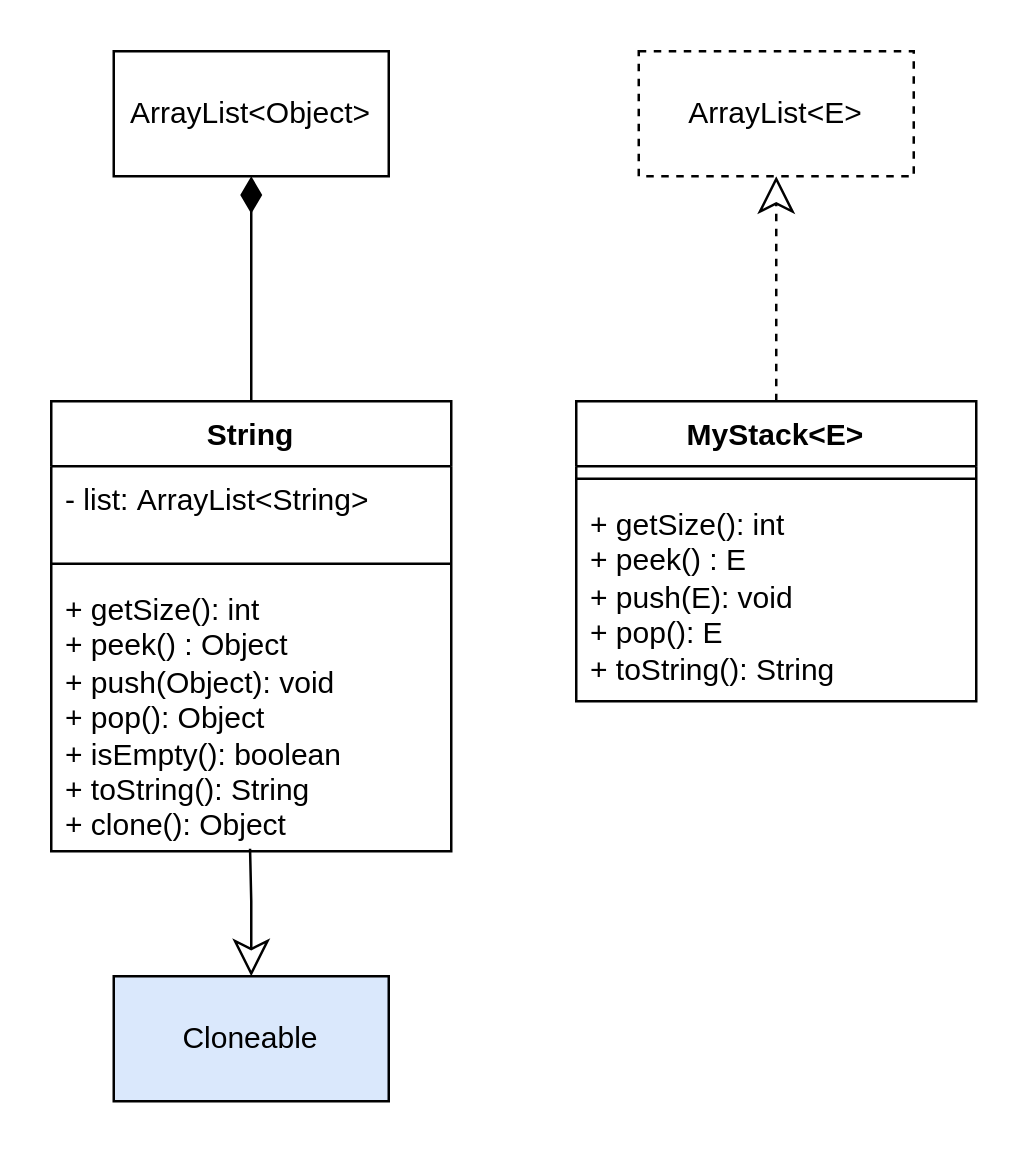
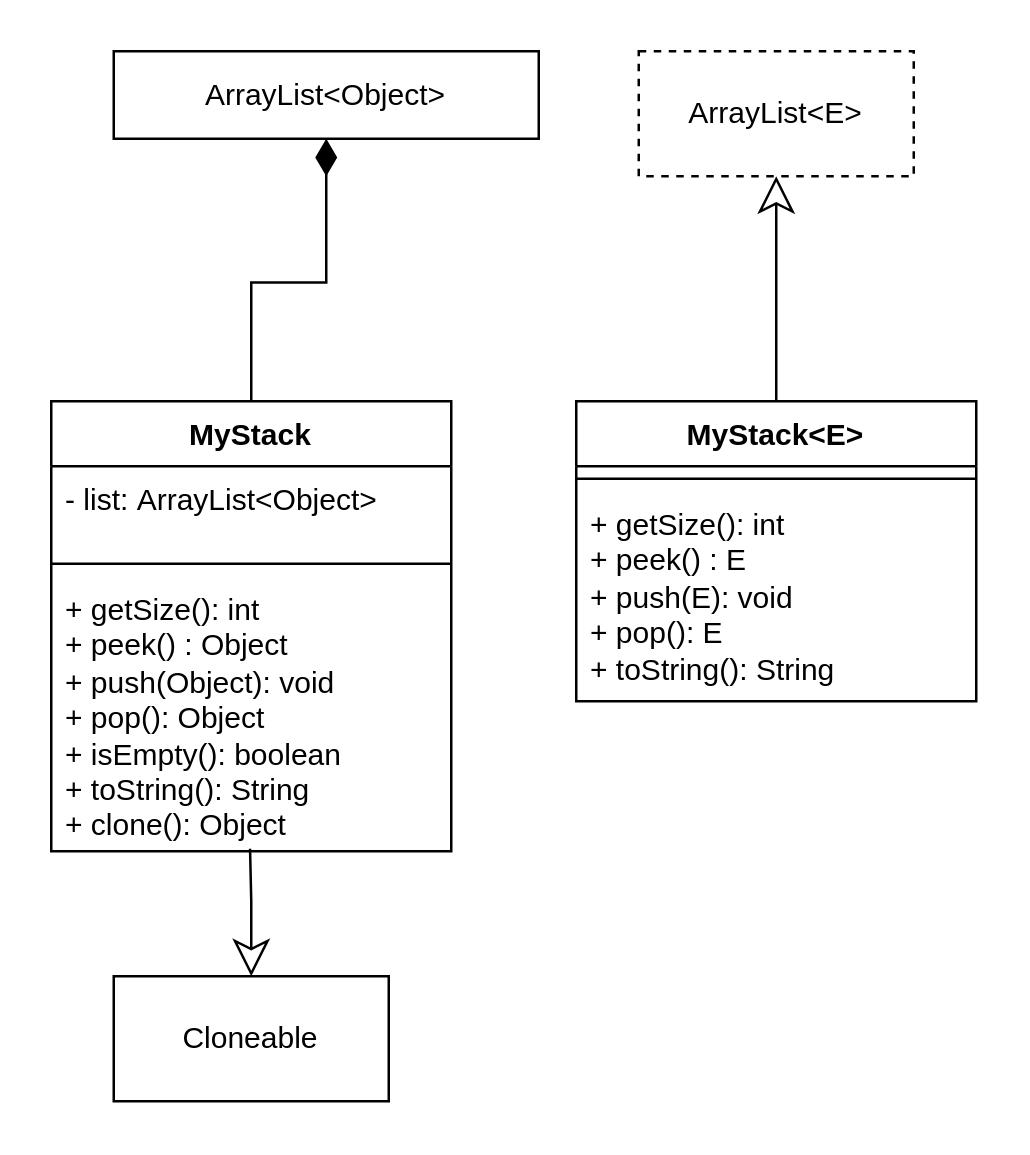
node "ArrayList<Object>": size 275x125 -> 425x88
edge "MyStack<E>" -> "ArrayList<E>": style dashed -> solid
node "String": label "String" -> "MyStack"
node "- list: ArrayList<String>": label "- list: ArrayList<String>" -> "- list: ArrayList<Object>"
node "Cloneable": fillcolor #dae8fc -> #ffffff
